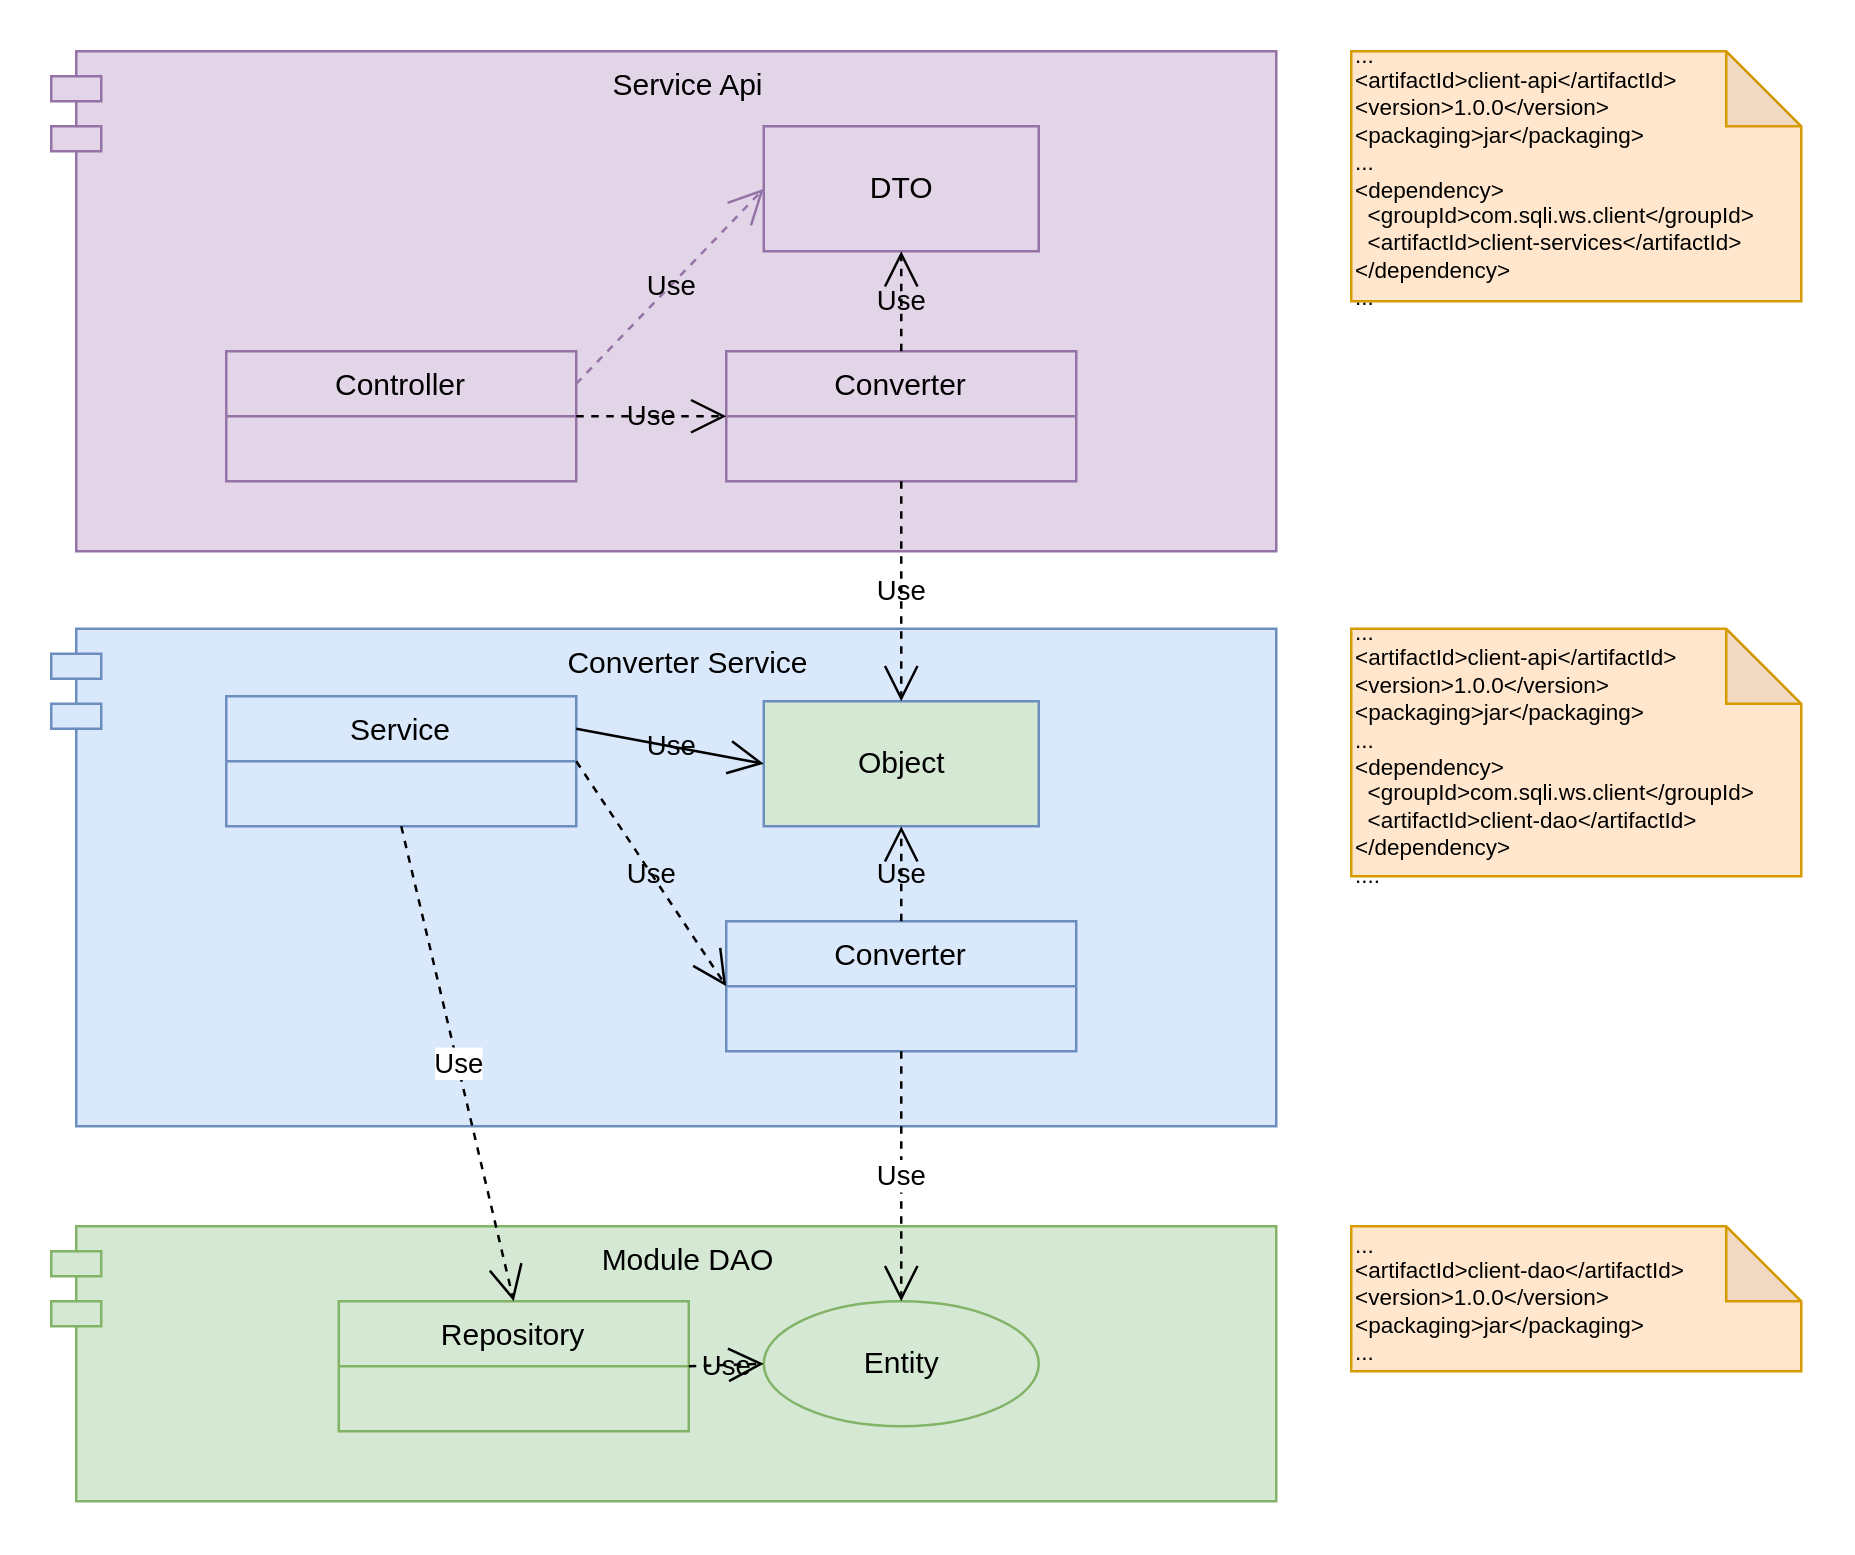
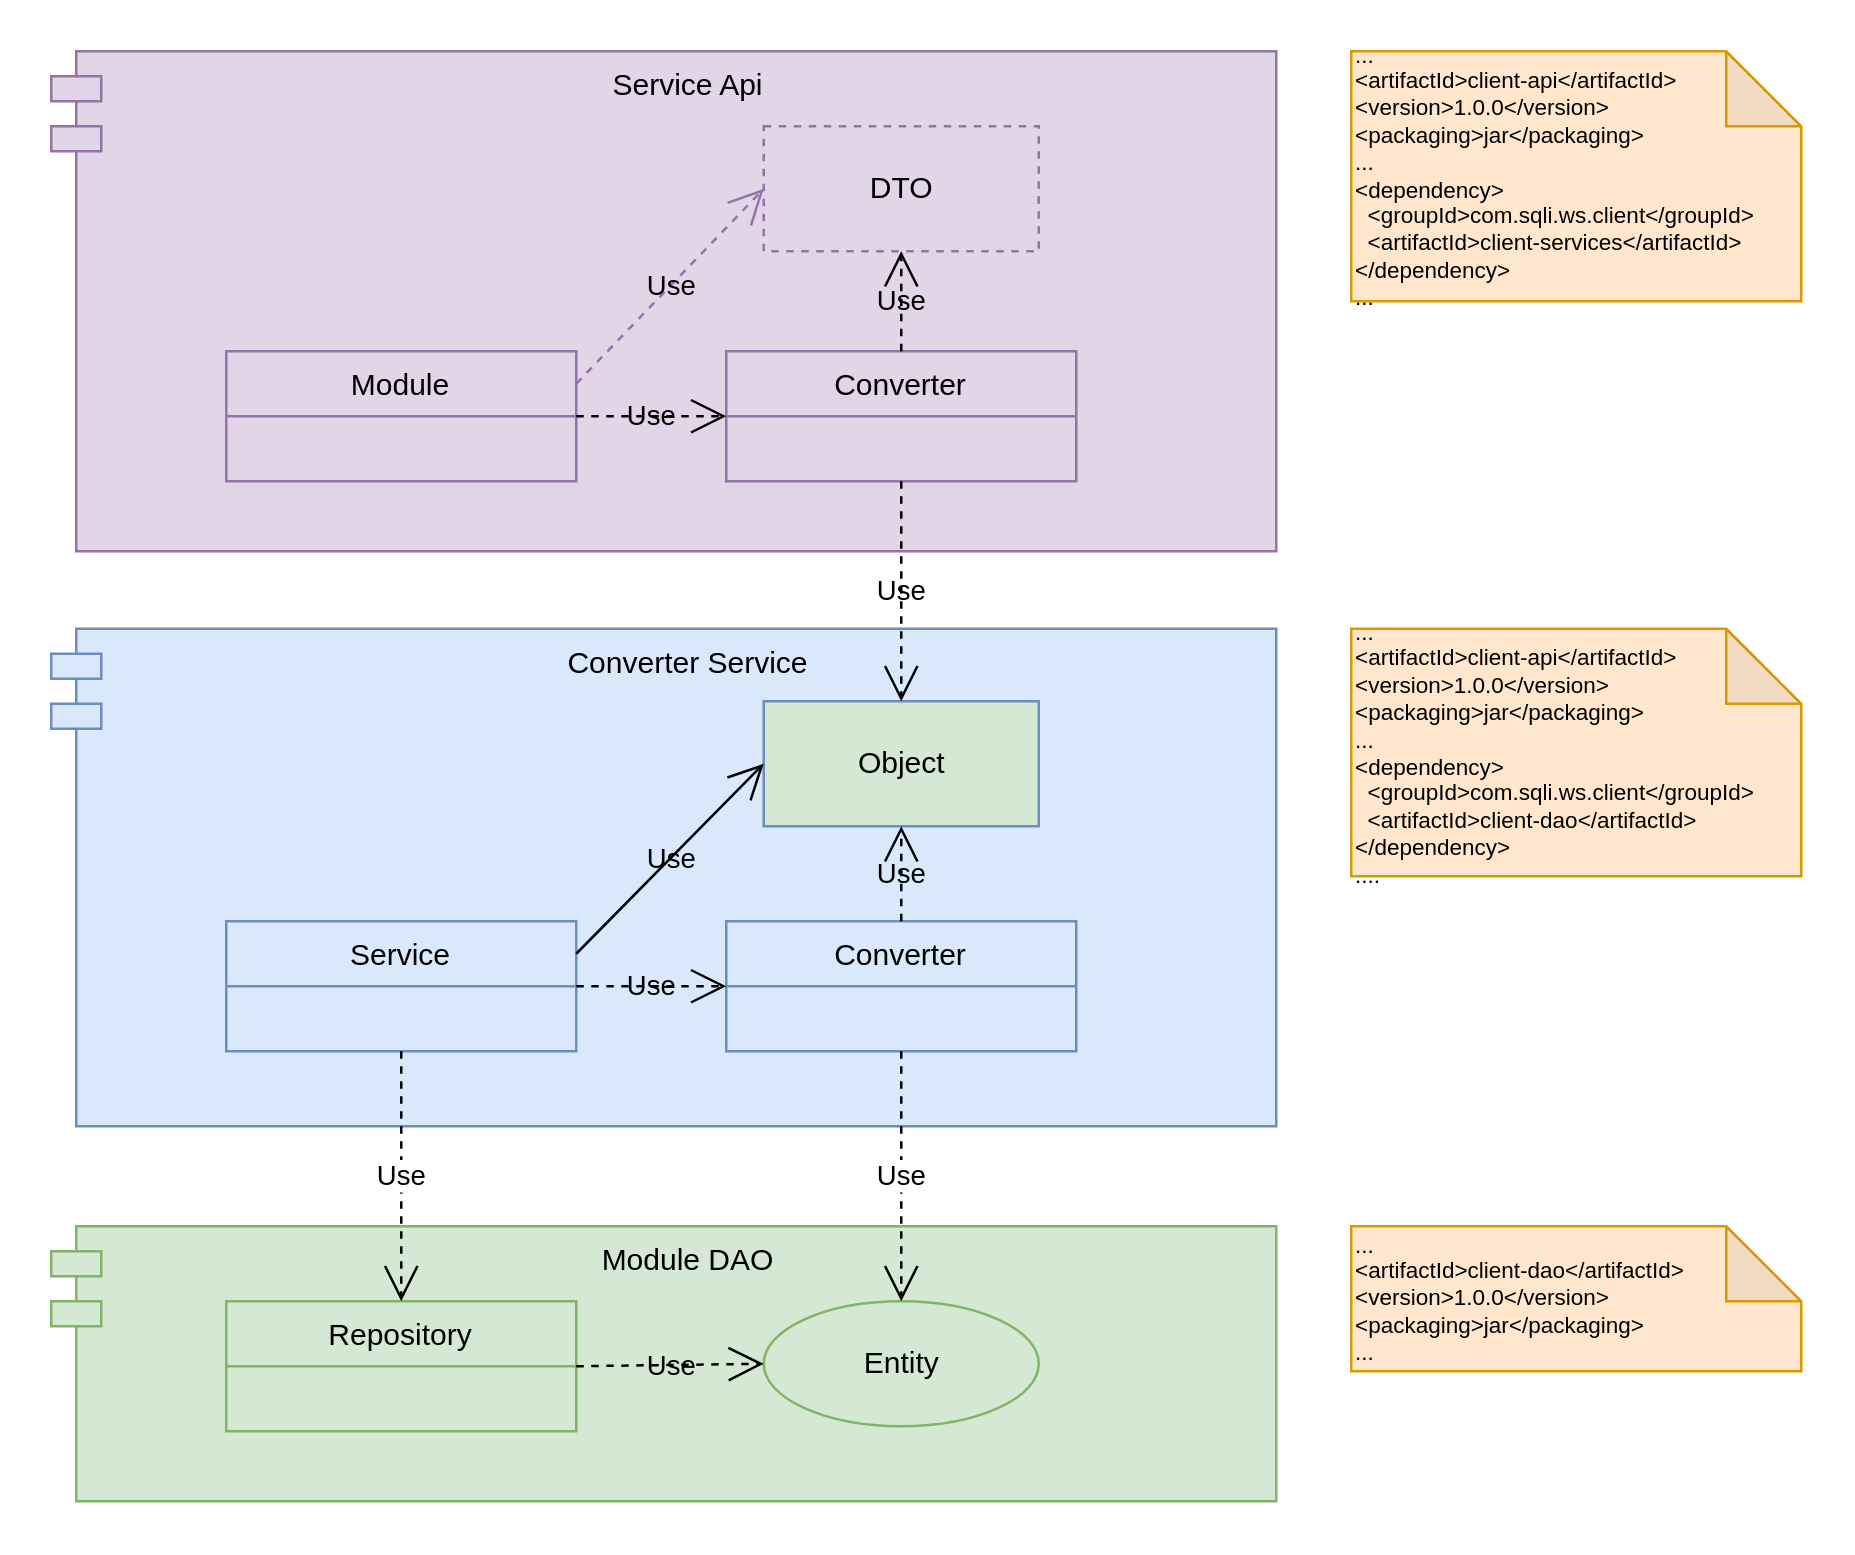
node "DTO": style solid -> dashed
node "Controller": label "Controller" -> "Module"
node "Service": moved (401, 761) -> (401, 986)
node "Repository": moved (514, 1366) -> (401, 1366)
